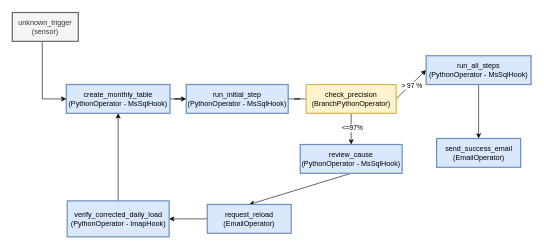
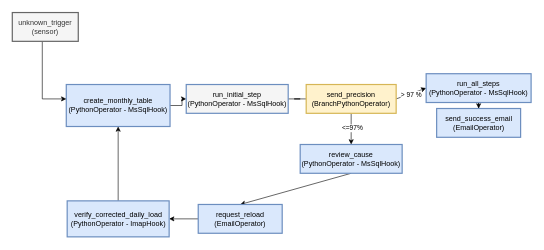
node "run_all_steps (PythonOperator - MsSqlHook)": moved (479, 70) -> (479, 88)
node "create_monthly_table (PythonOperator - MsSqlHook)": size 104x29 -> 104x42
node "run_initial_step (PythonOperator - MsSqlHook)": fillcolor #dae8fc -> #f5f5f5
node "check_precision (BranchPythonOperator)": label "check_precision (BranchPythonOperator)" -> "send_precision (BranchPythonOperator)"
node "send_success_email (EmailOperator)": moved (479, 153) -> (479, 123)
node "request_reload (EmailOperator)": moved (249, 219) -> (240, 219)
